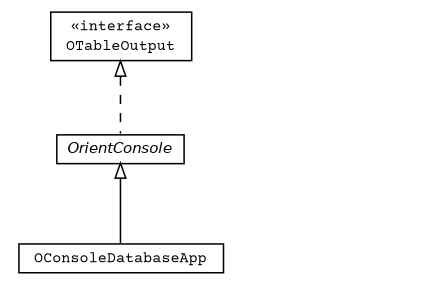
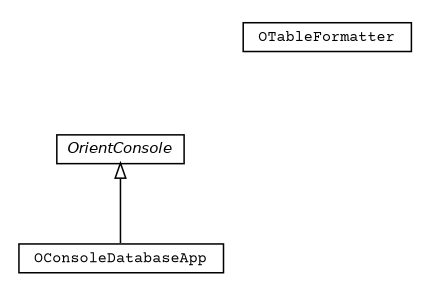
node "OTableOutput": removed
node "OTableFormatter": added
